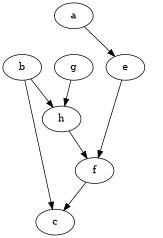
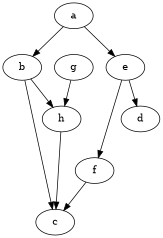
edge "a" -> "b": added
node "d": added
edge "h" -> "f": now "h" -> "c"
